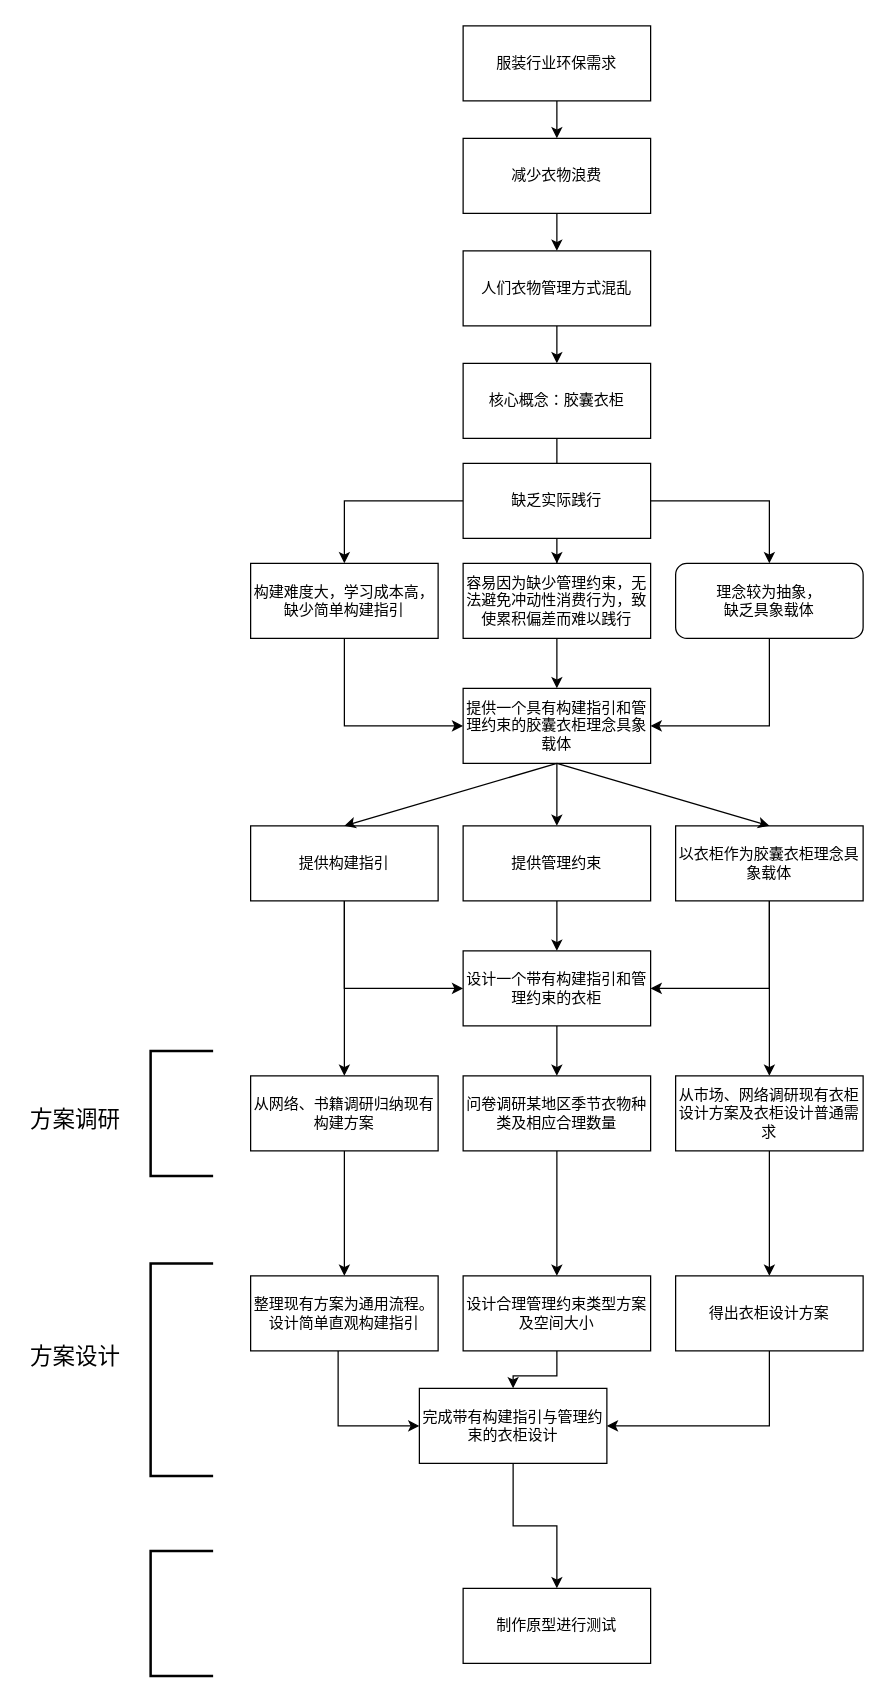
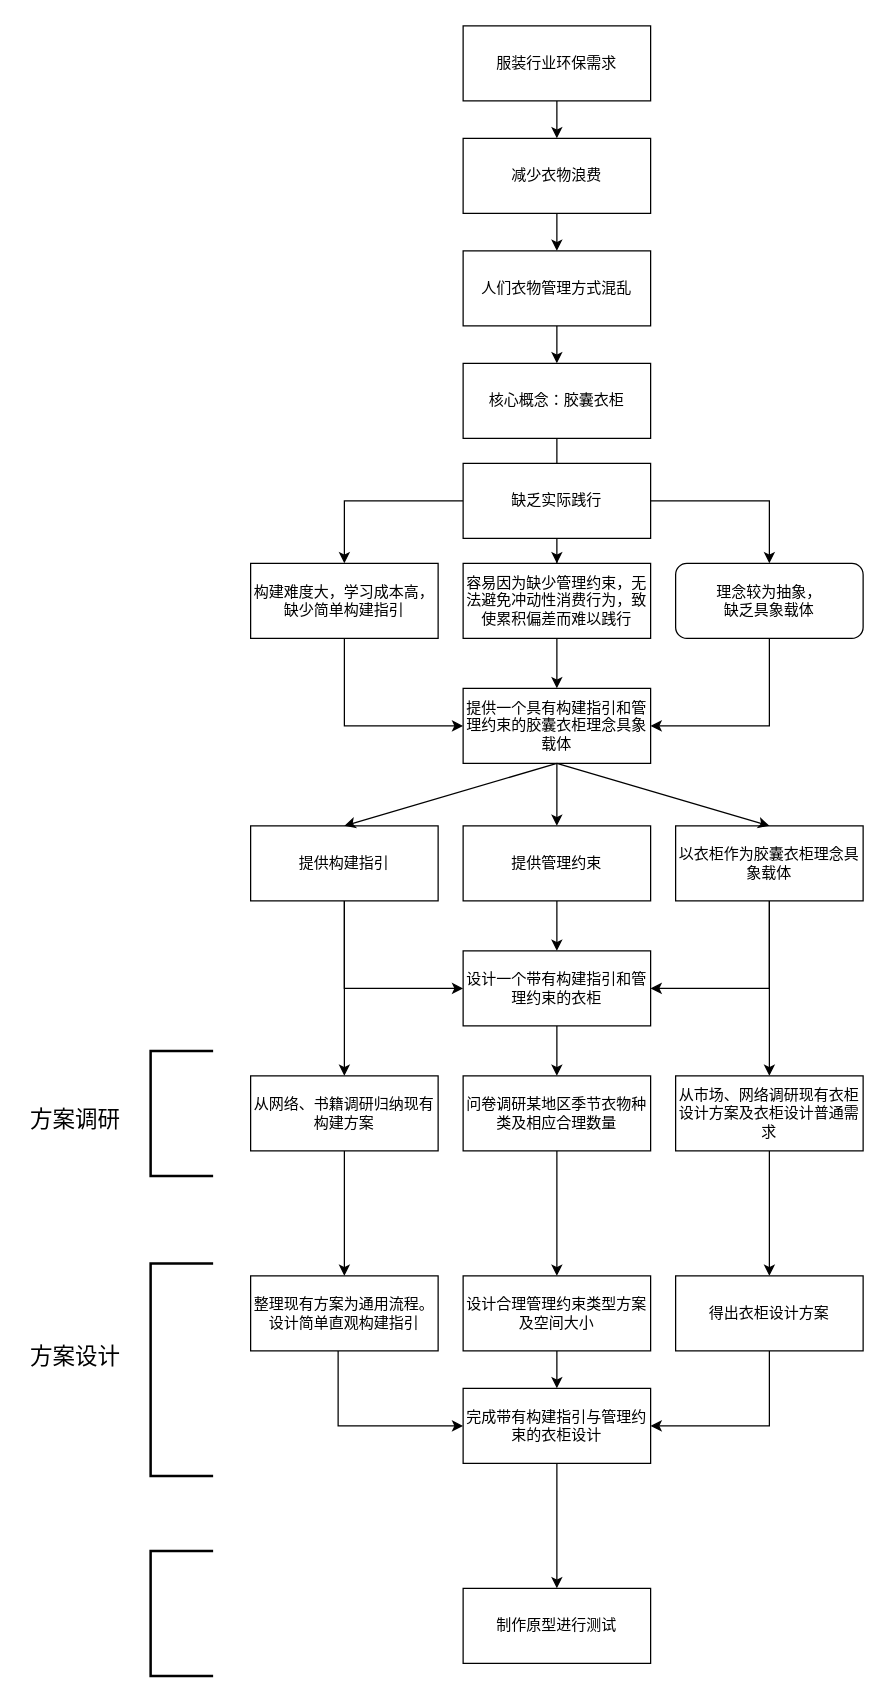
node "完成带有构建指引与管理约束的衣柜设计": moved (513, 1426) -> (557, 1426)
